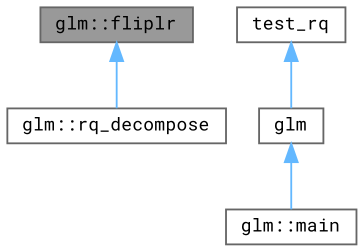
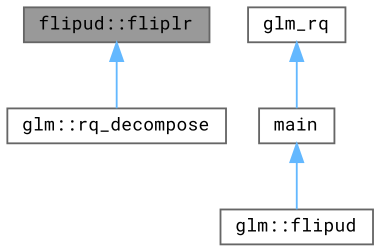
node "glm::fliplr": label "glm::fliplr" -> "flipud::fliplr"
node "test_rq": label "test_rq" -> "glm_rq"
node "glm": label "glm" -> "main"
node "glm::main": label "glm::main" -> "glm::flipud"
